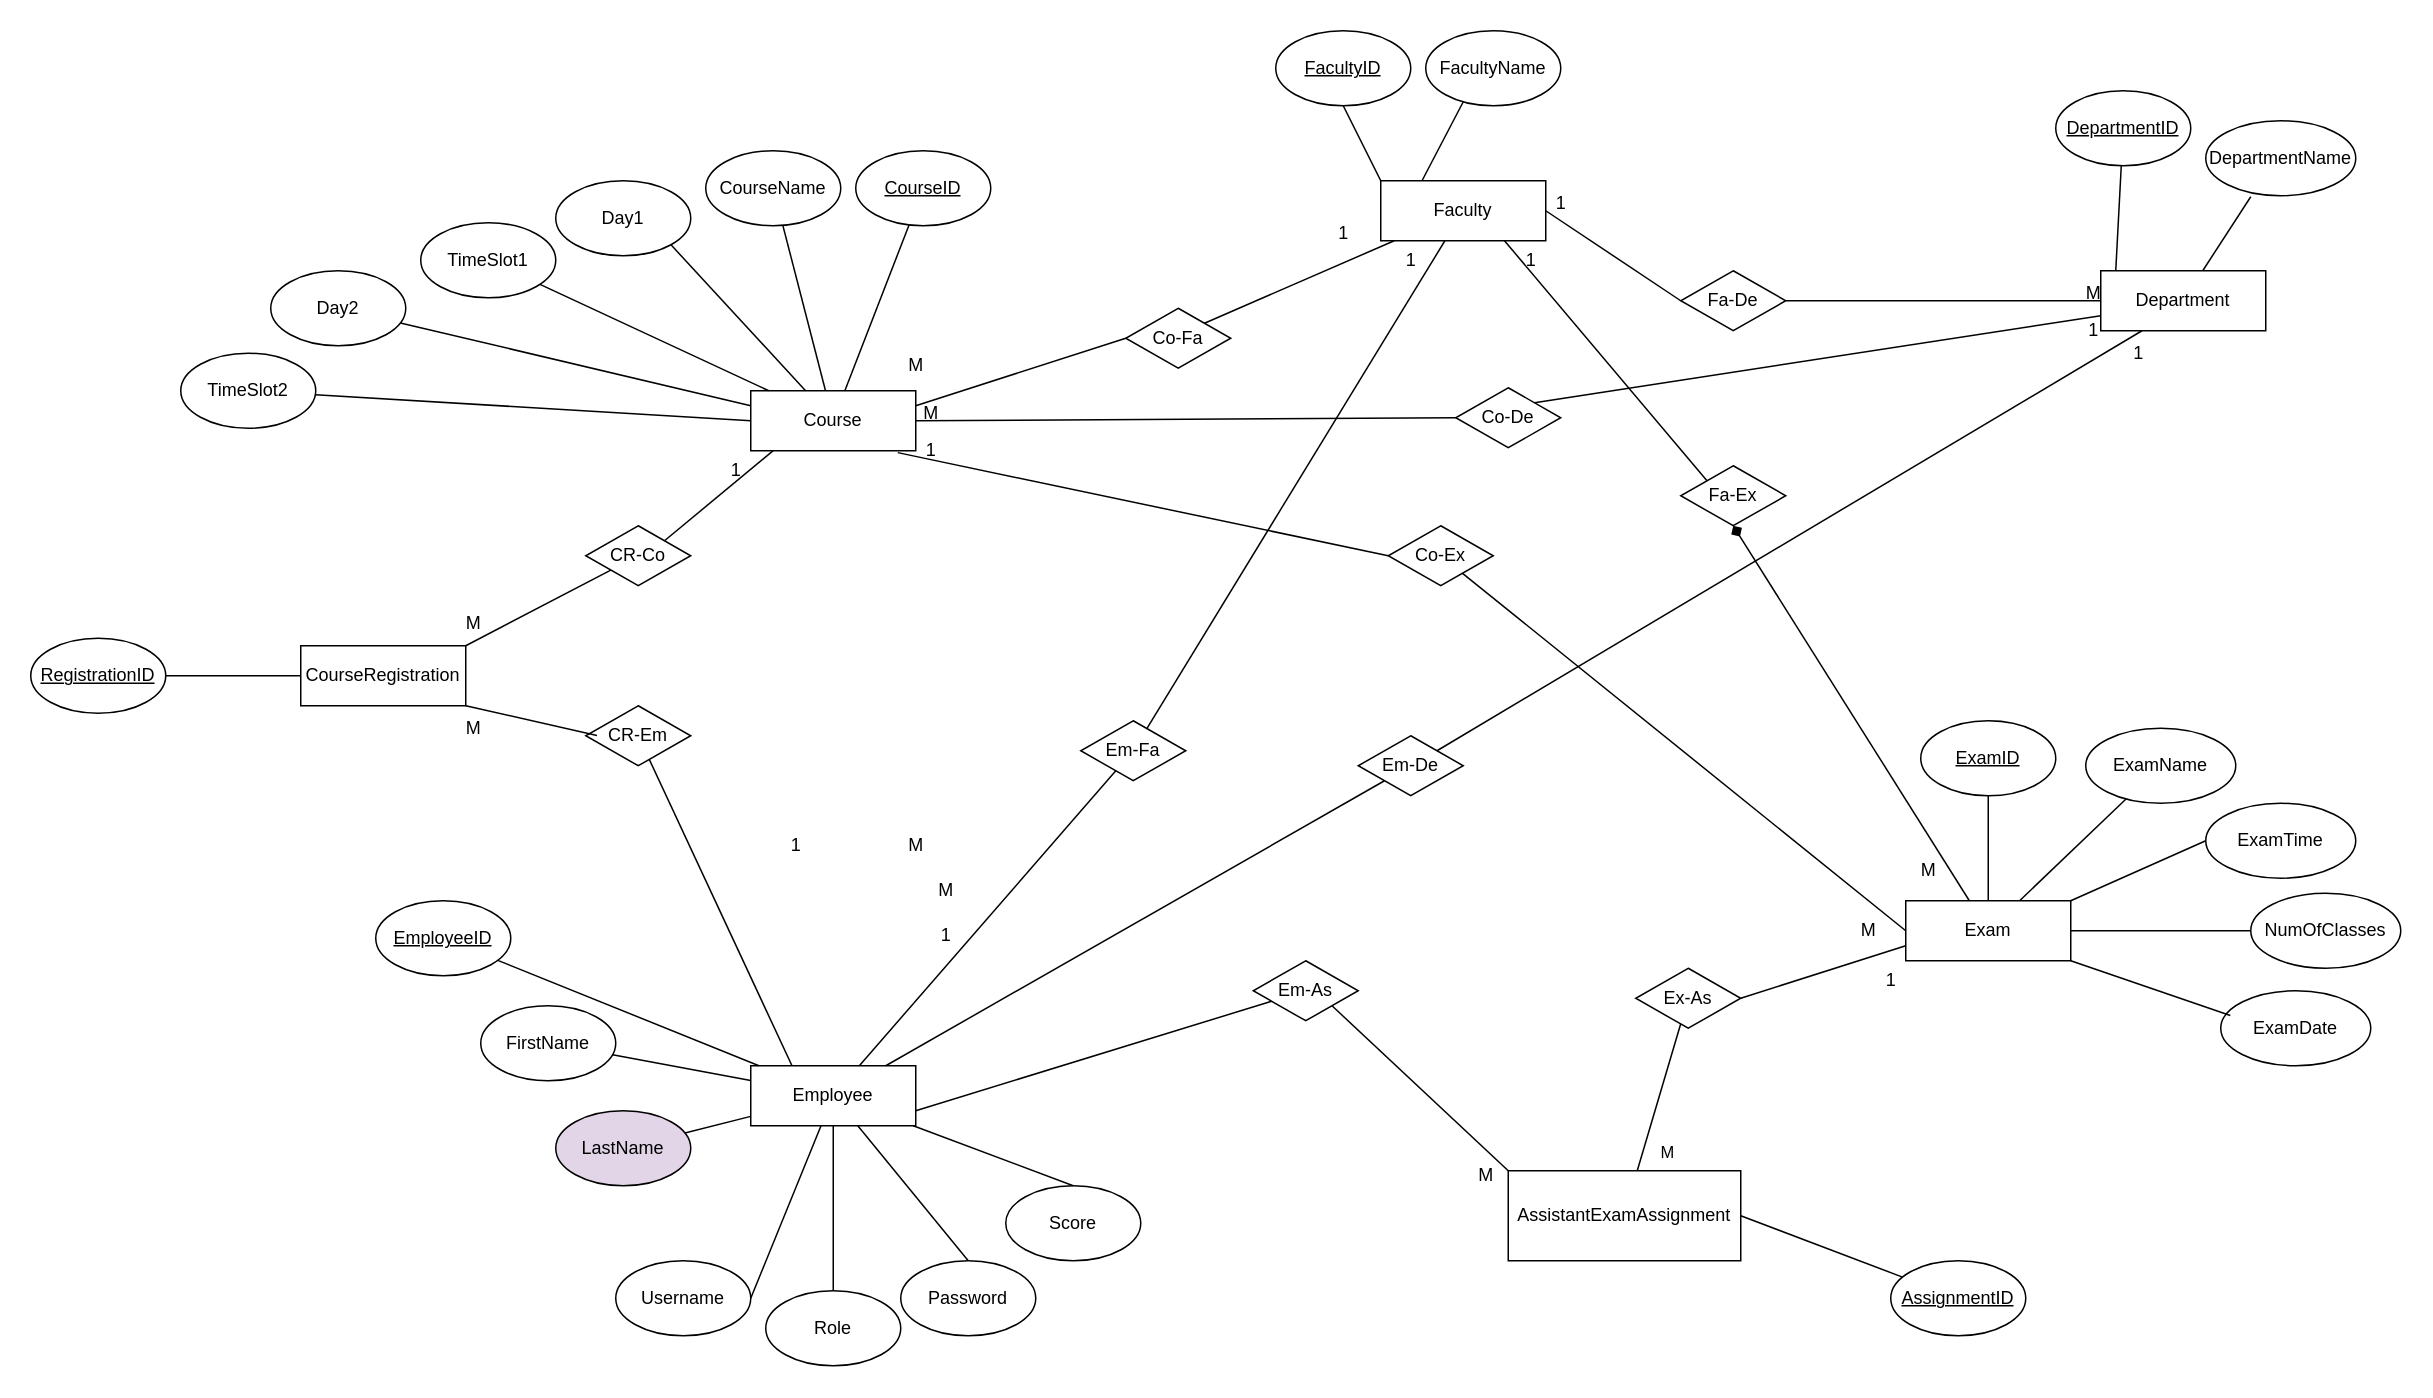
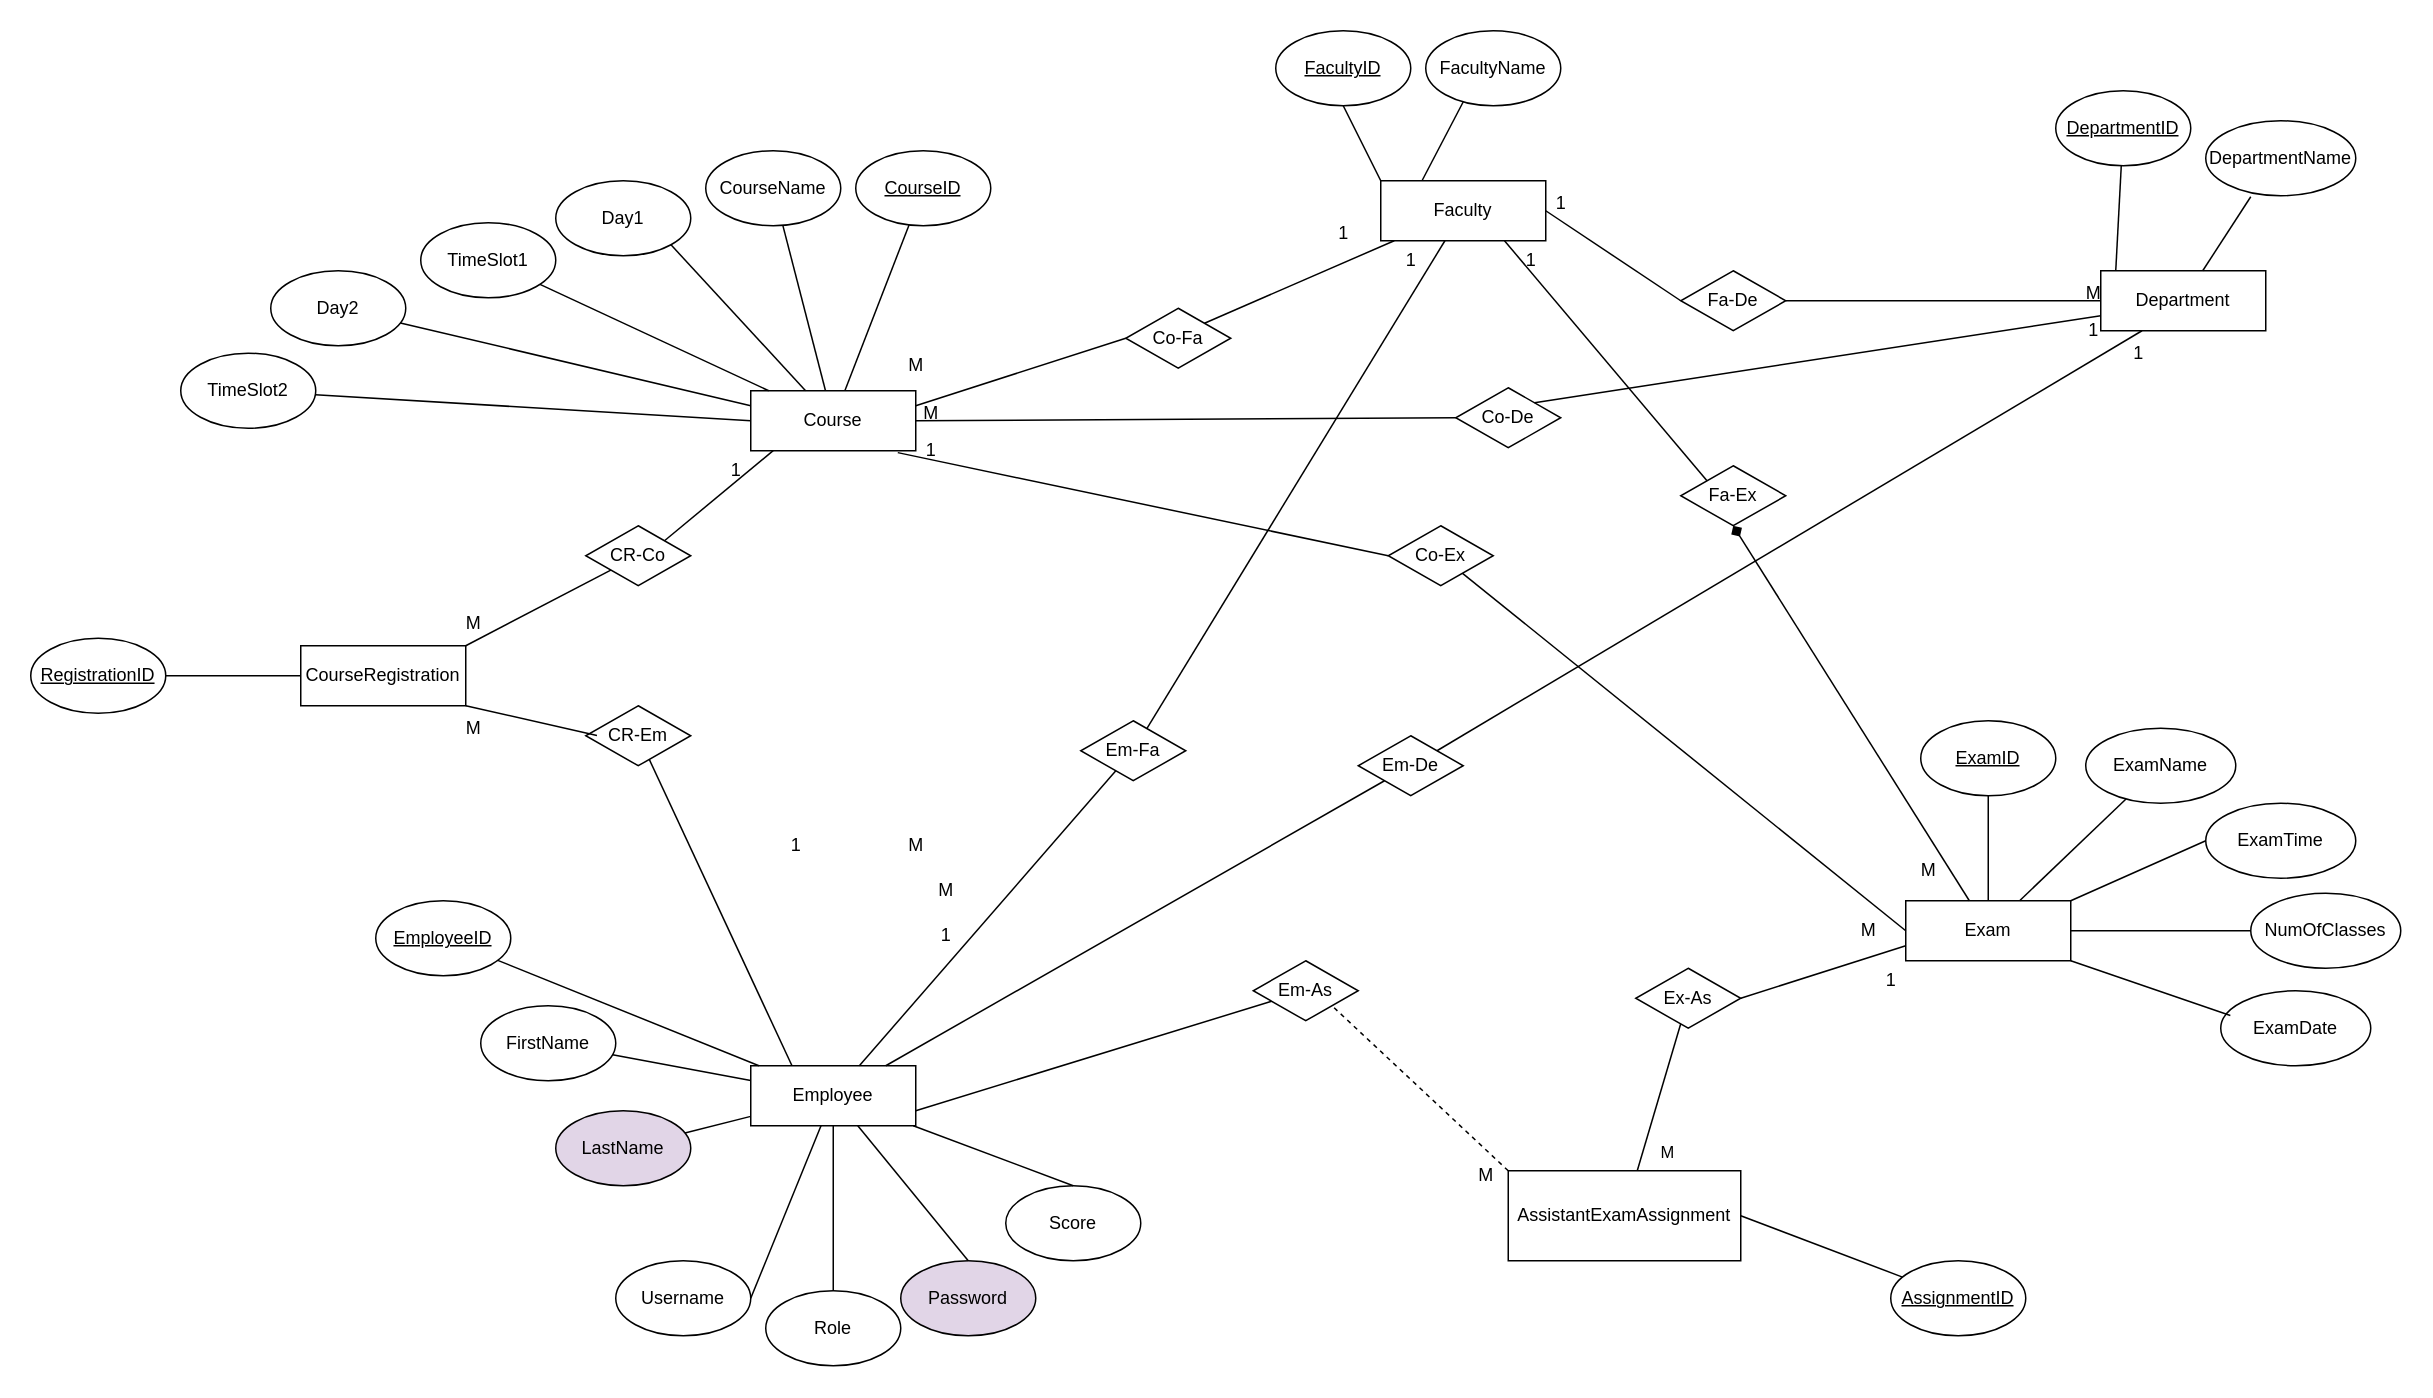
edge "Em-As" -- "AssistantExamAssignment": style solid -> dashed
node "Password": fillcolor #ffffff -> #e1d5e7
